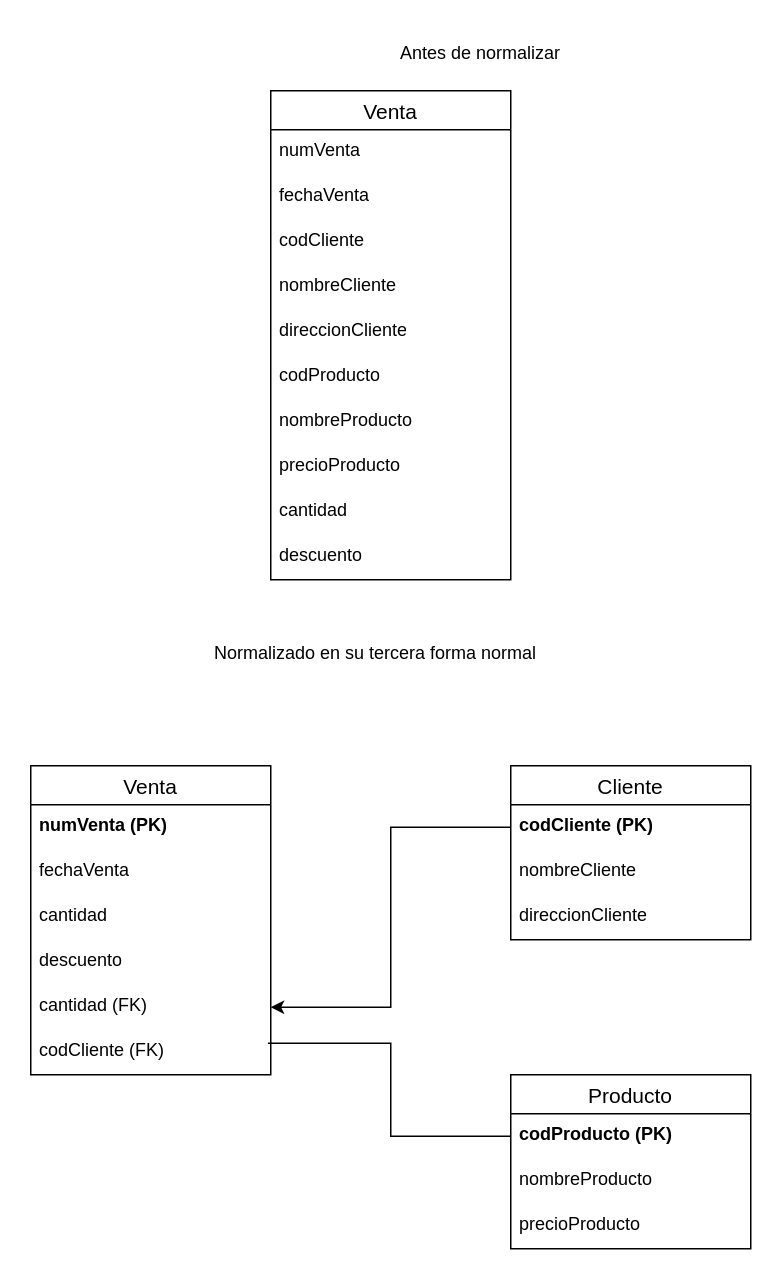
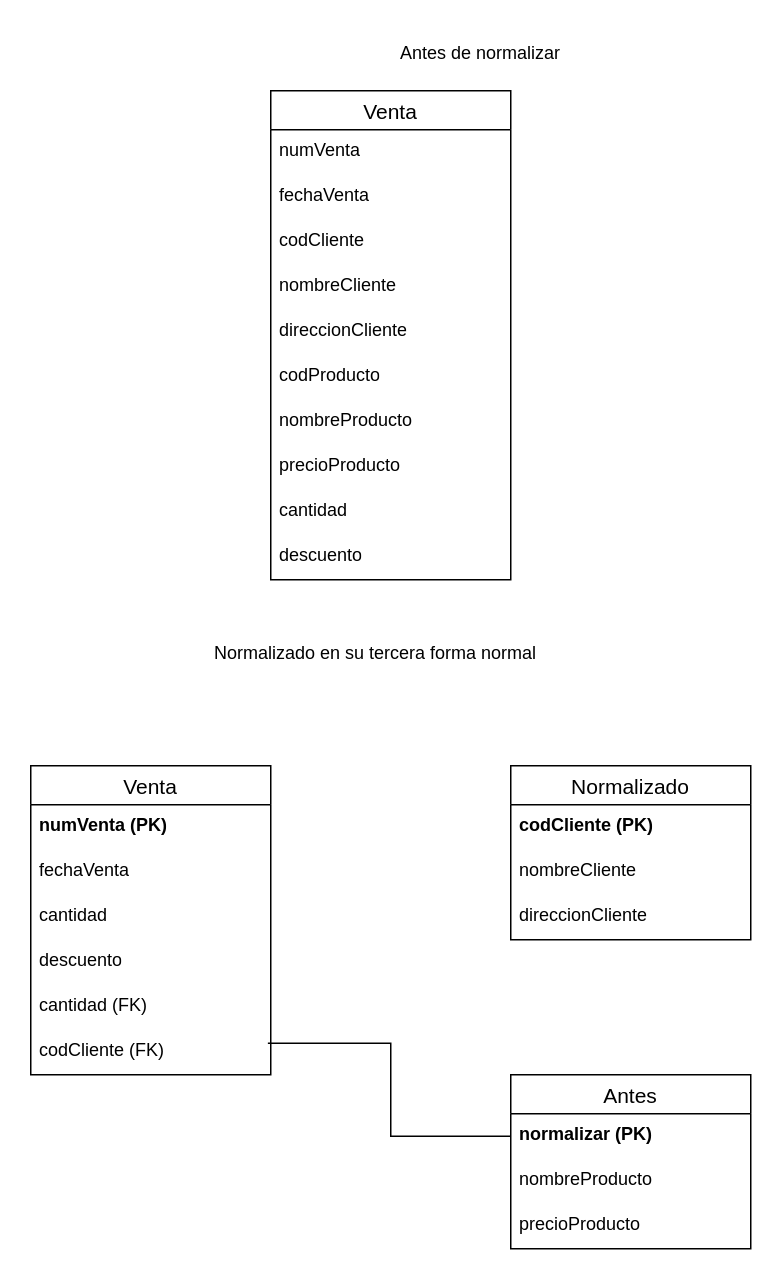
node "Cliente": label "Cliente" -> "Normalizado"
edge "codCliente (PK)" -> "cantidad (FK)": removed
node "Producto": label "Producto" -> "Antes"
node "codProducto (PK)": label "codProducto (PK)" -> "normalizar (PK)"
